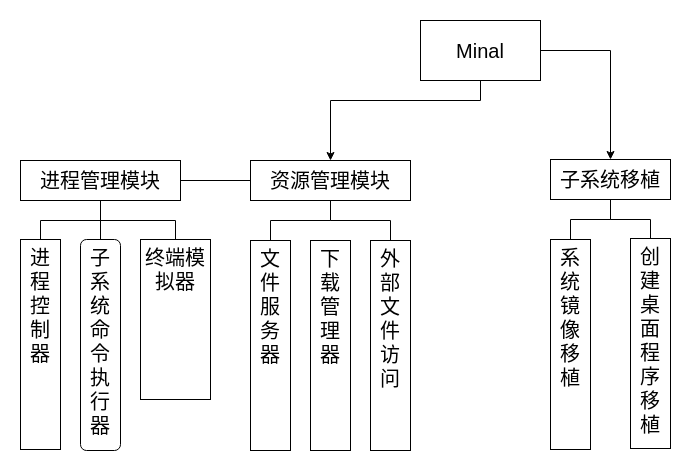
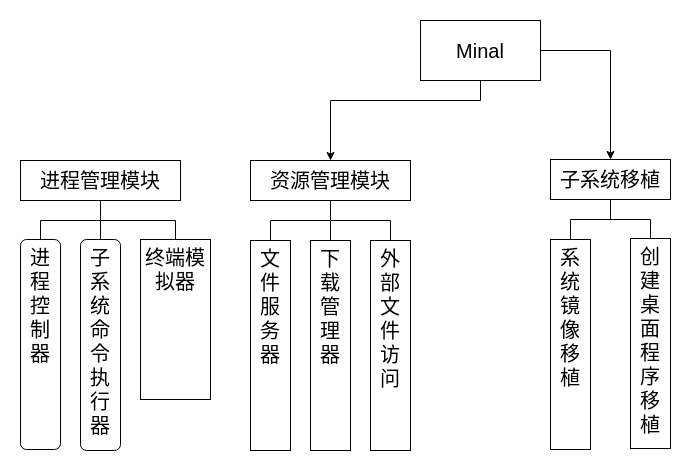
edge "进程管理模块" -- "资源管理模块": now "下载管理器" -- "资源管理模块"
node "进 程 控 制 器": shape rectangle -> rounded rectangle
